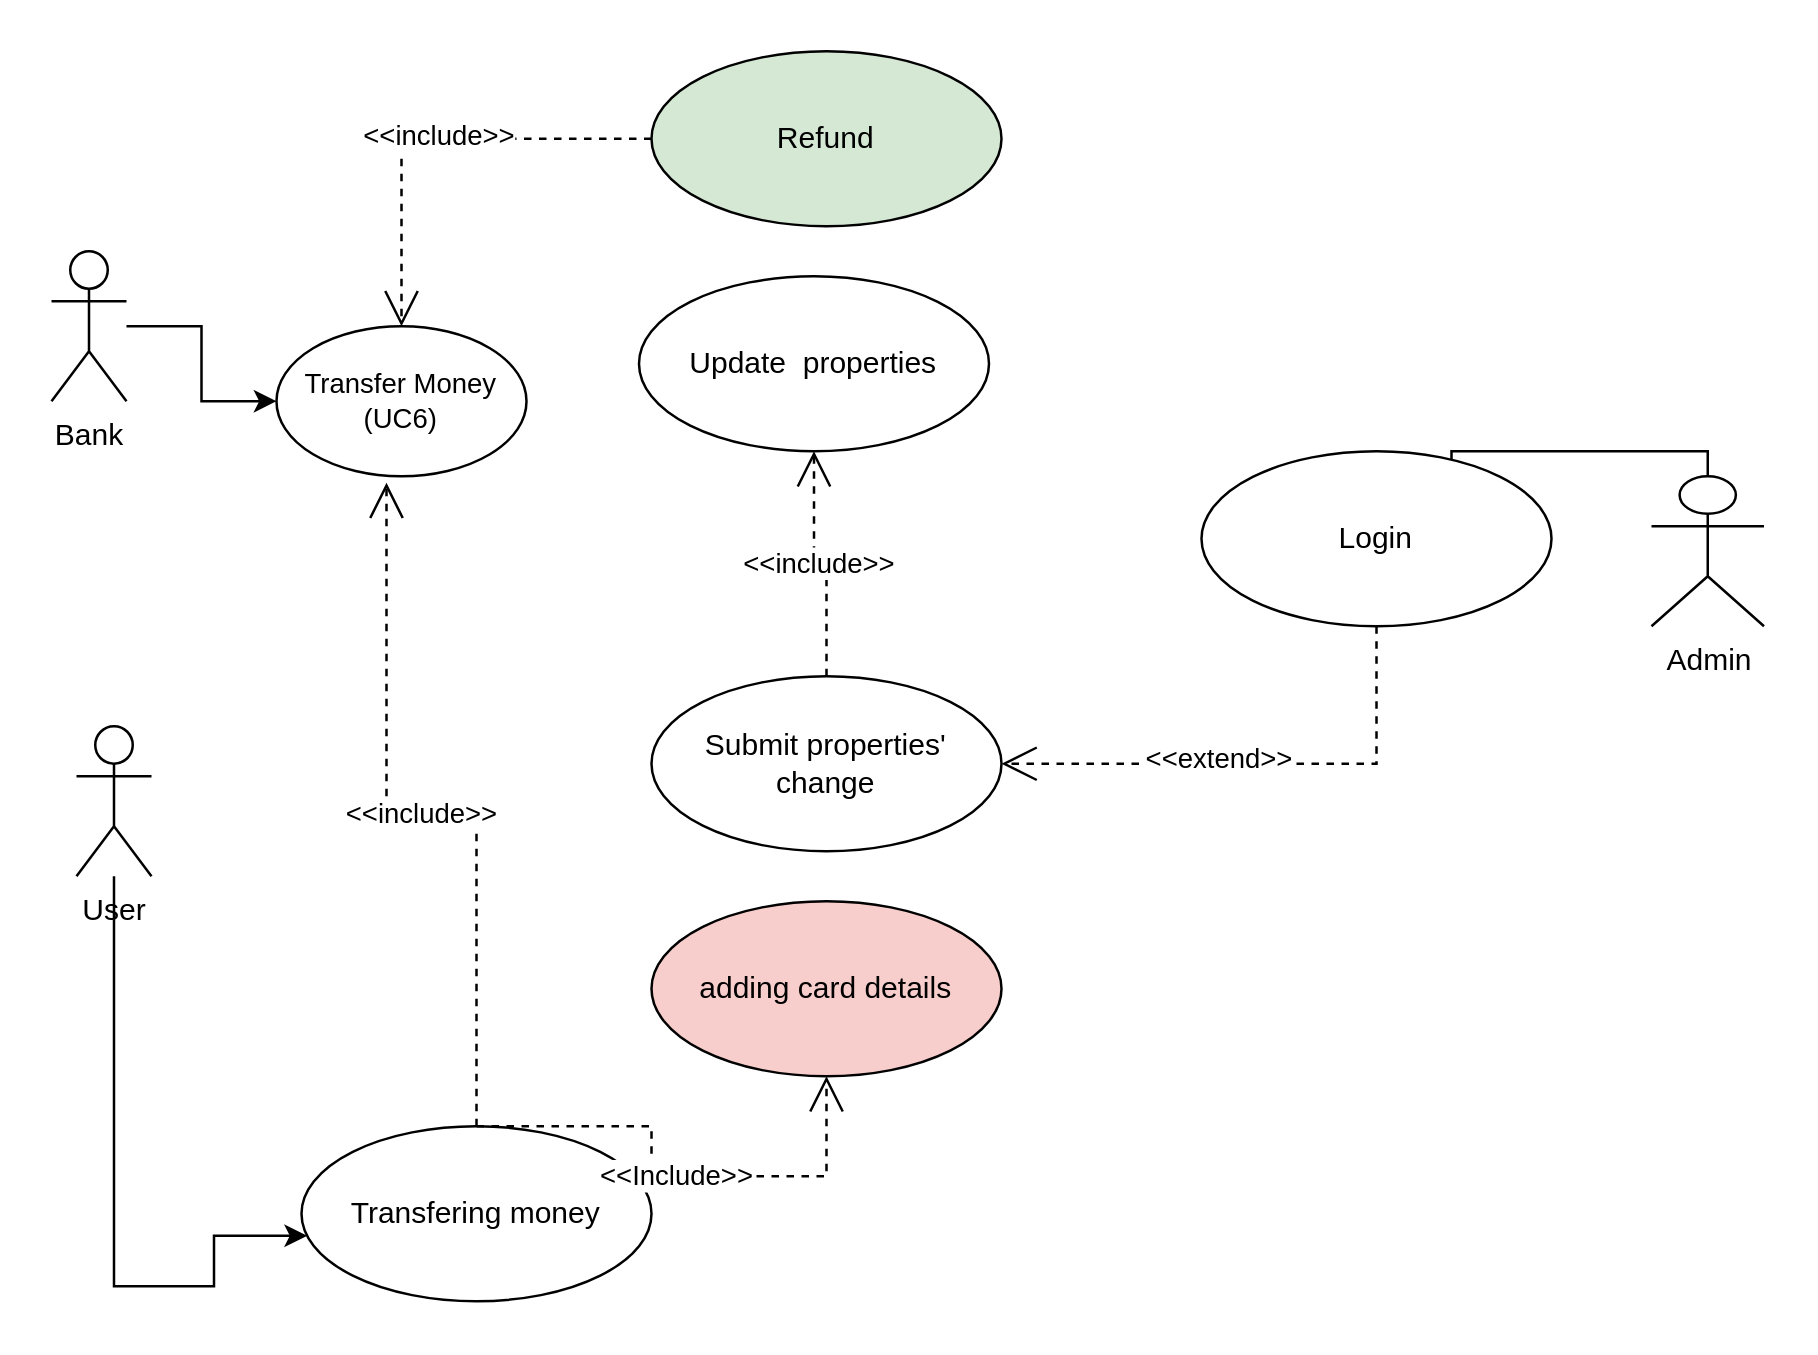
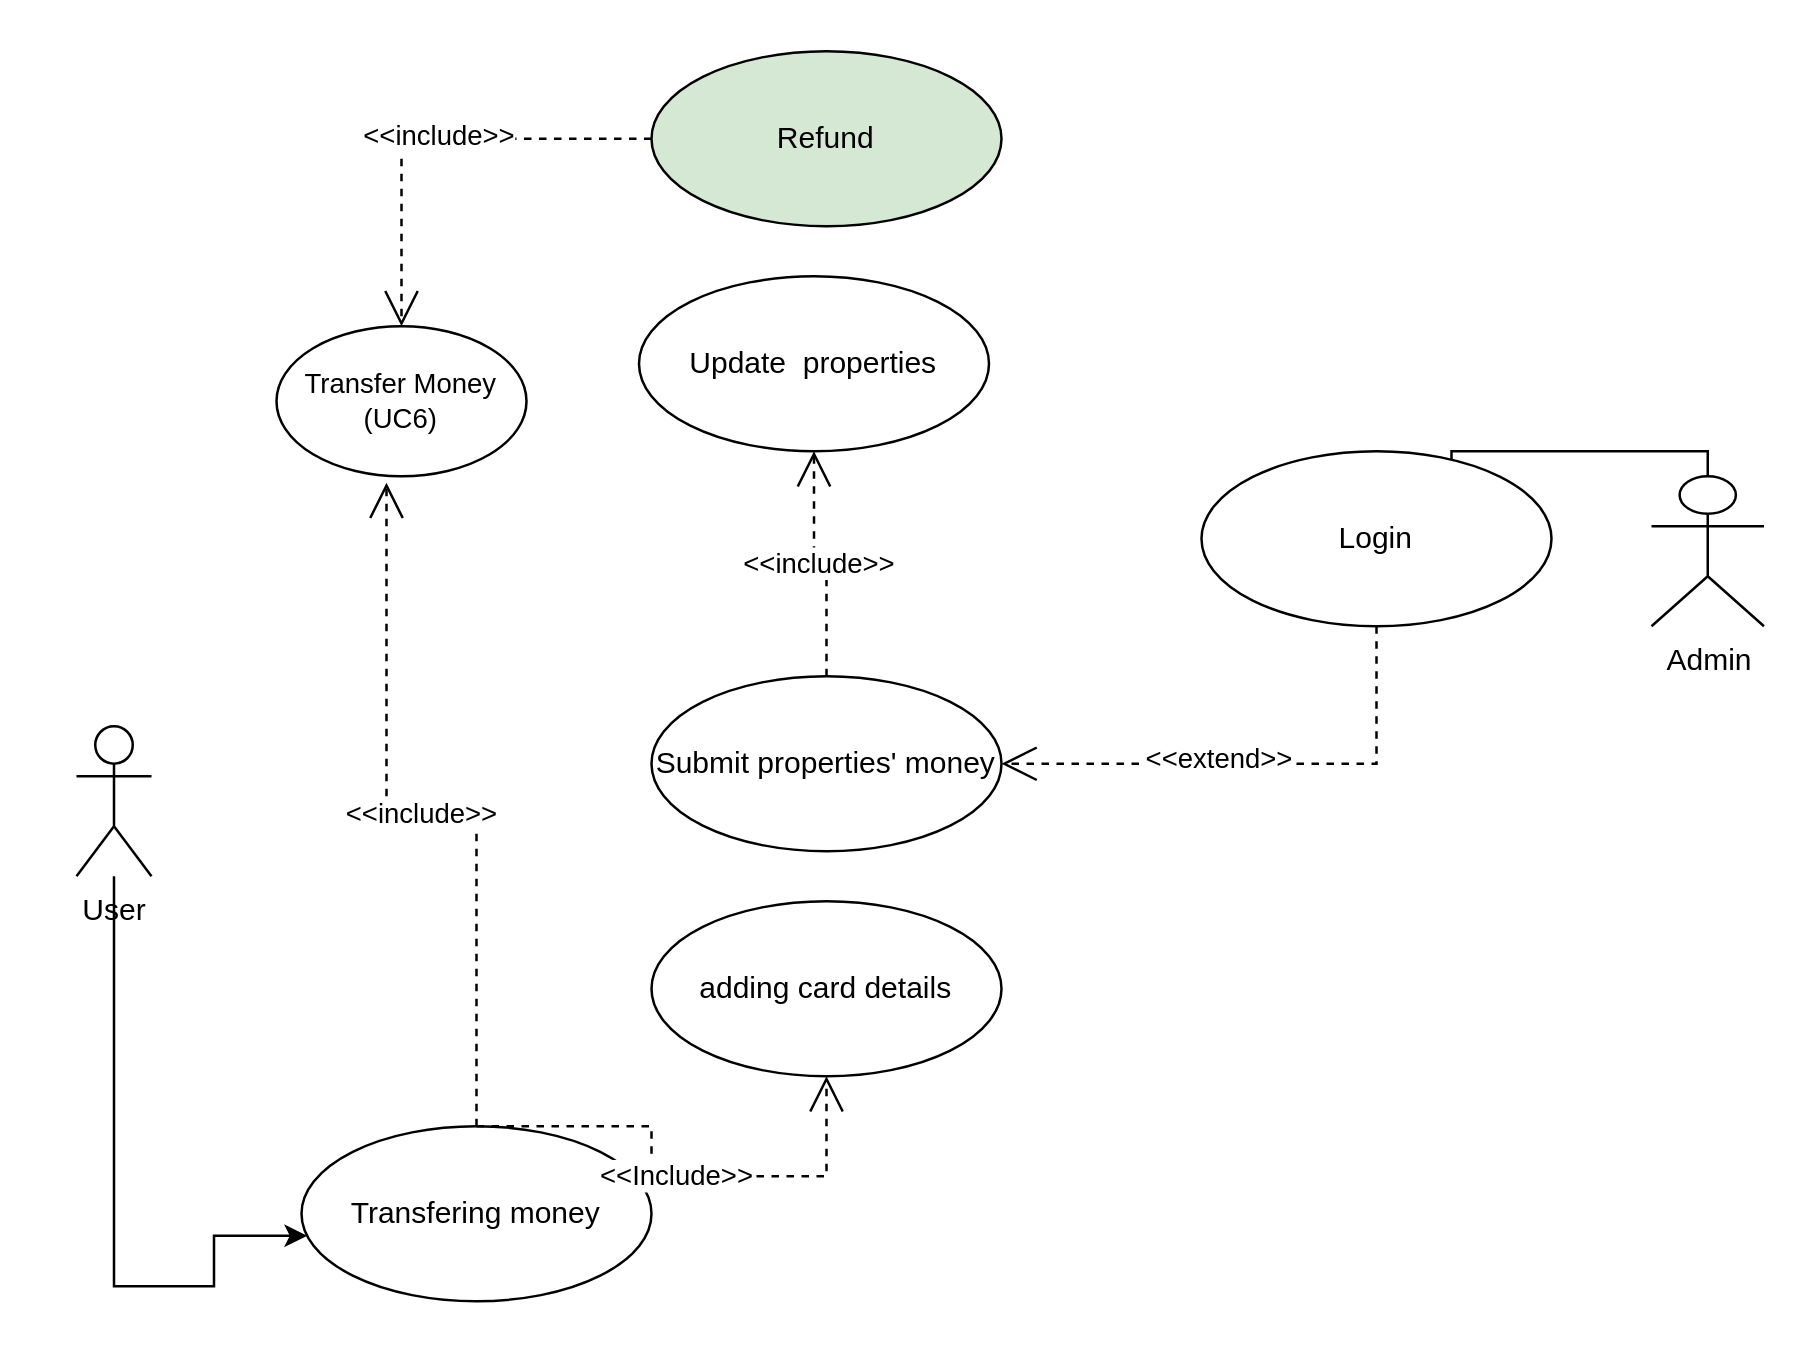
node "Bank": removed
edge "Bank" -> "Transfer Money(UC6)": removed
node "Submit properties' change": label "Submit properties' change" -> "Submit properties' money"
node "adding card details": fillcolor #f8cecc -> #ffffff
